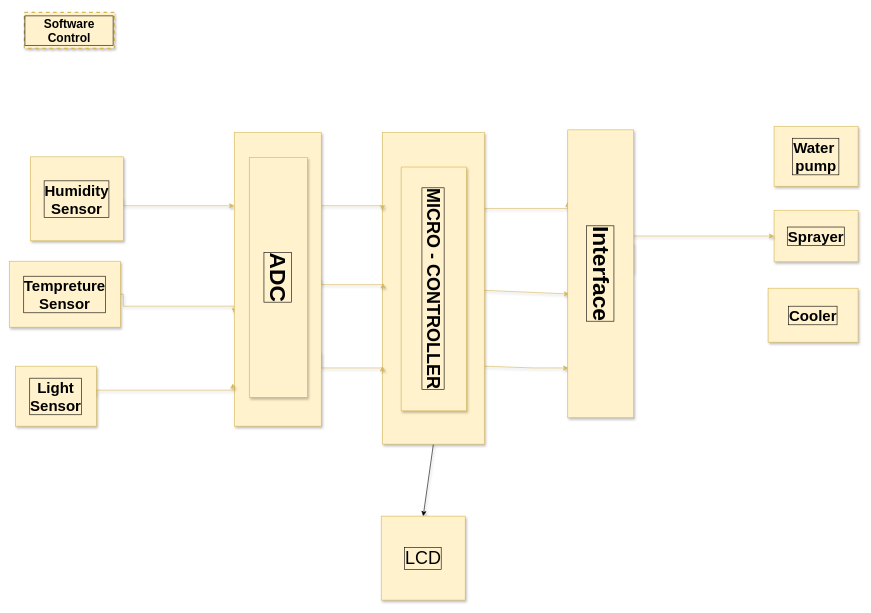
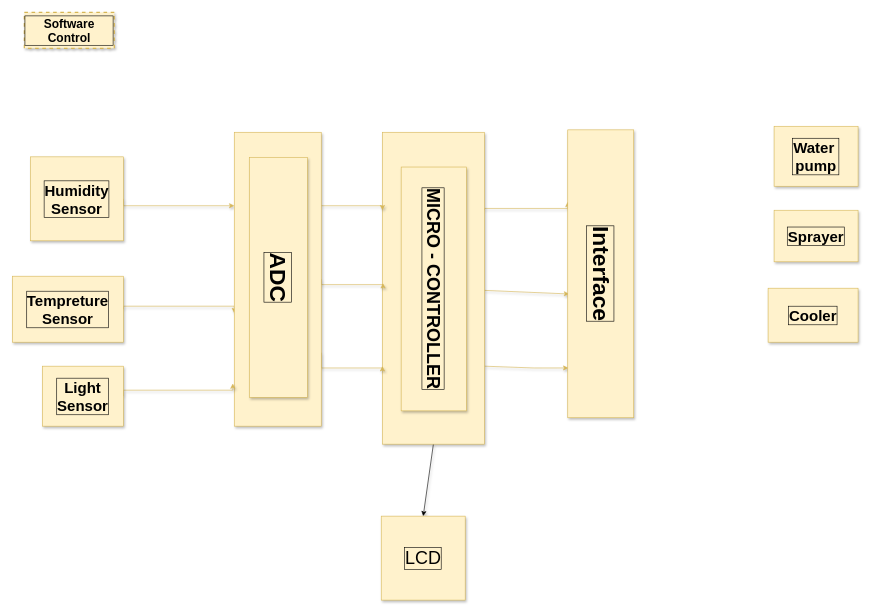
edge "Interface" -> "Sprayer": removed
node "TempretureSensor": moved (65, 294) -> (68, 309)
node "Light Sensor": moved (56, 396) -> (83, 396)
